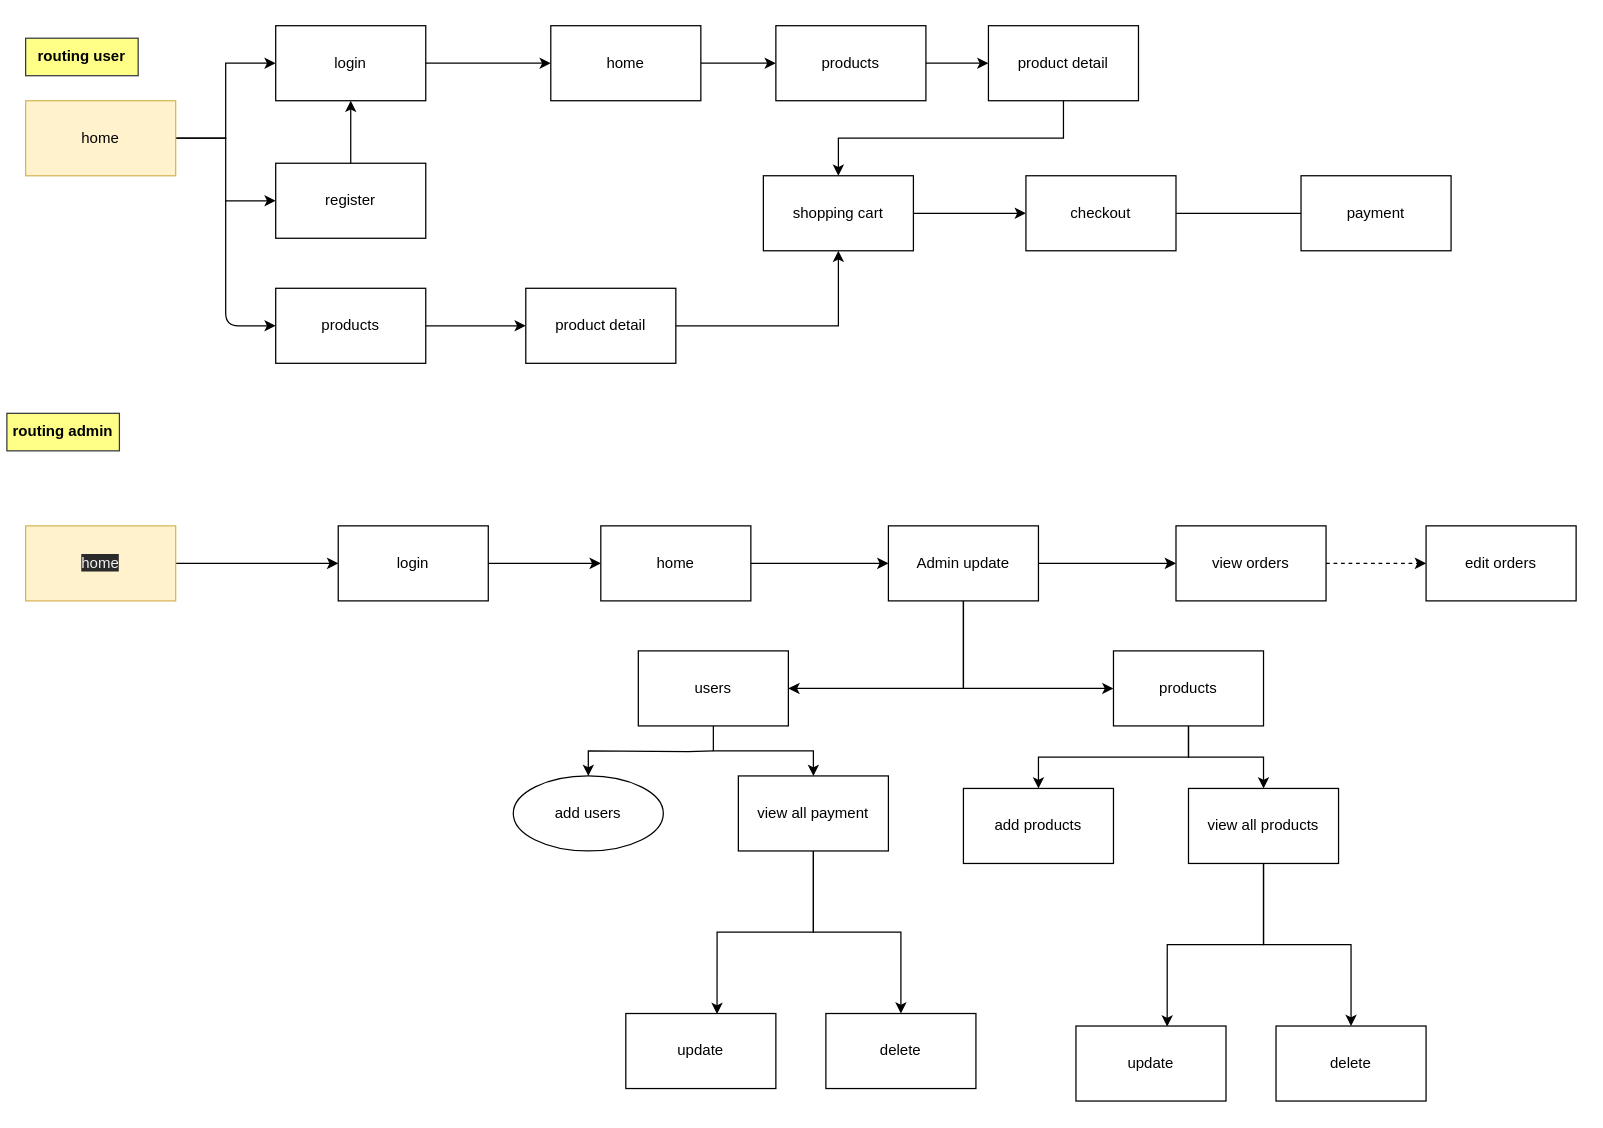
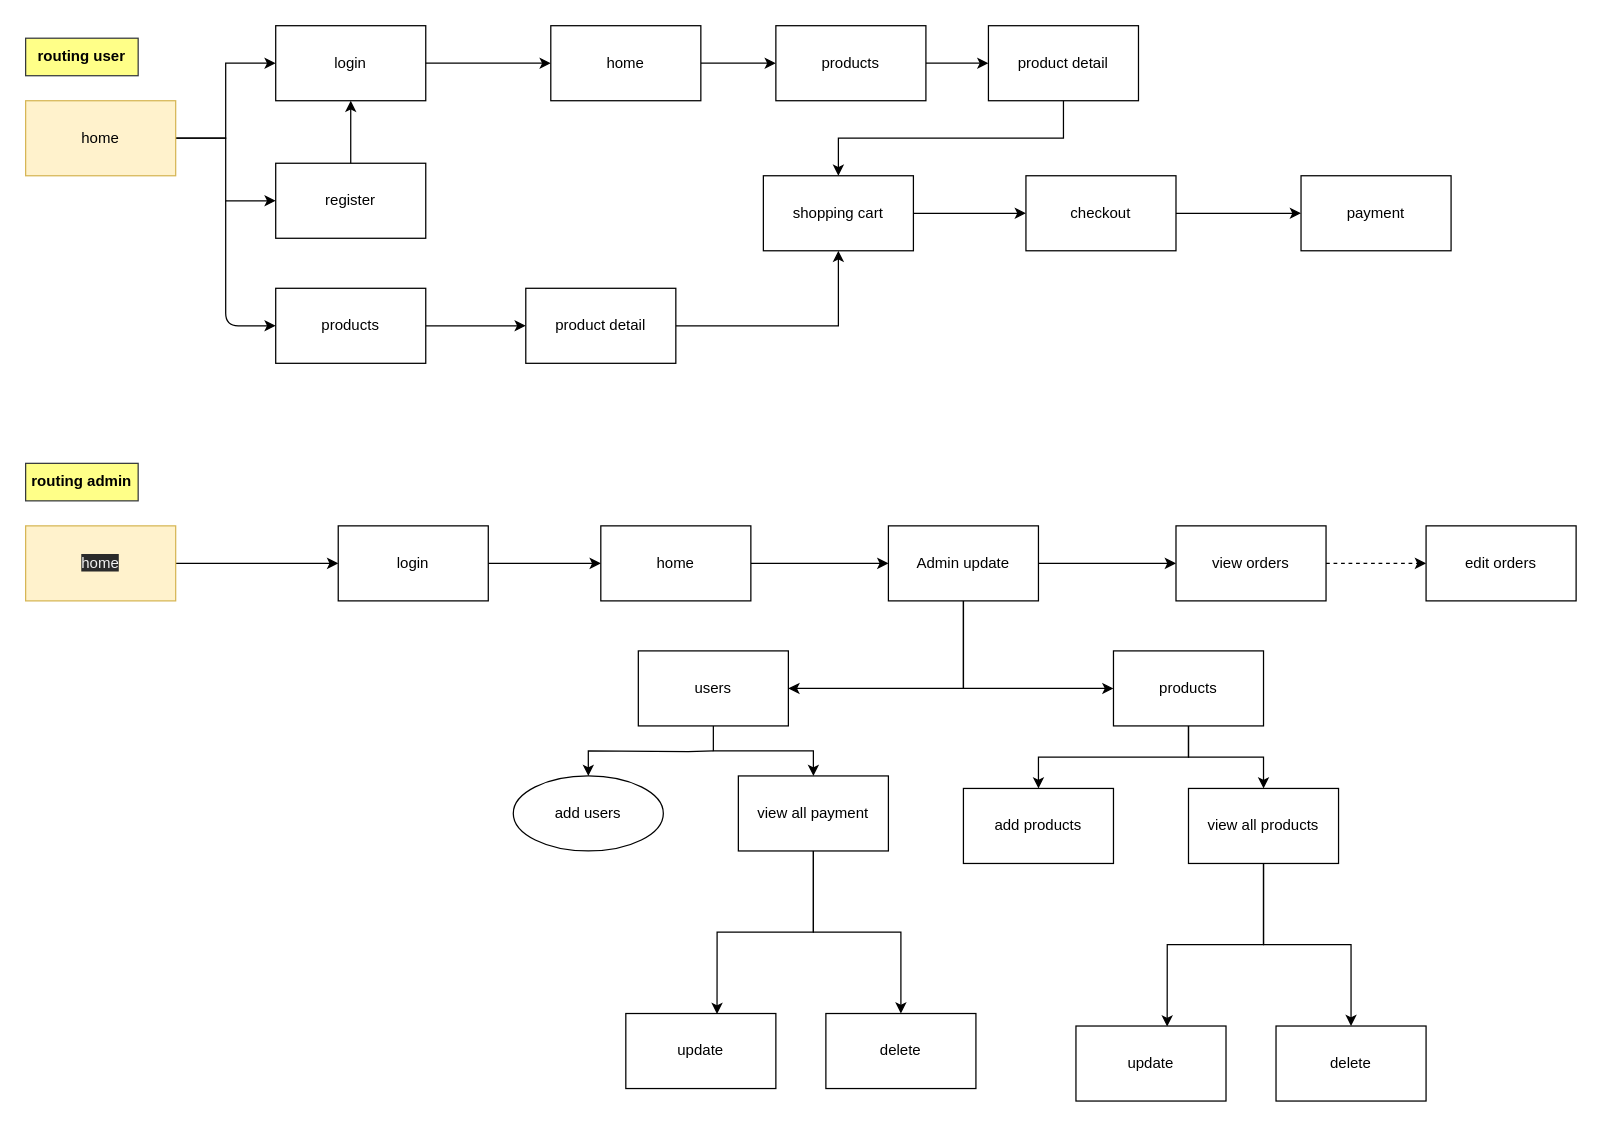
edge "checkout" -- "payment": arrowhead none -> classic
node "routing admin": moved (63, 432) -> (82, 482)
